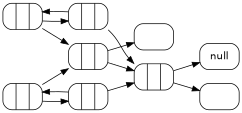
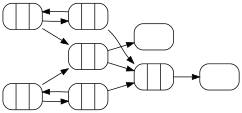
node "null": removed
